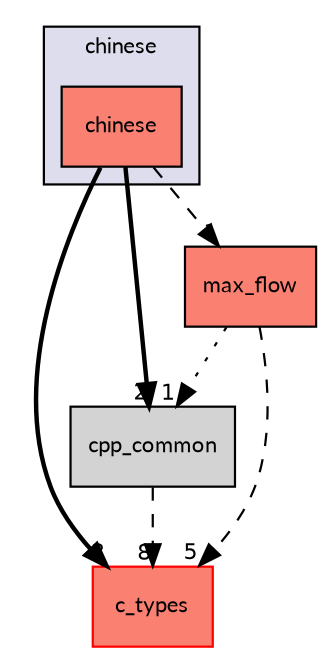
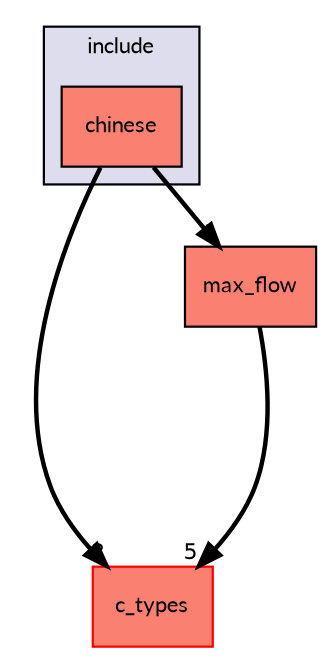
cluster "chinese": label "chinese" -> "include"
edge "chinese" -> "max_flow": style dashed -> bold
edge "max_flow" -> "c_types": style dashed -> bold
node "cpp_common": removed
